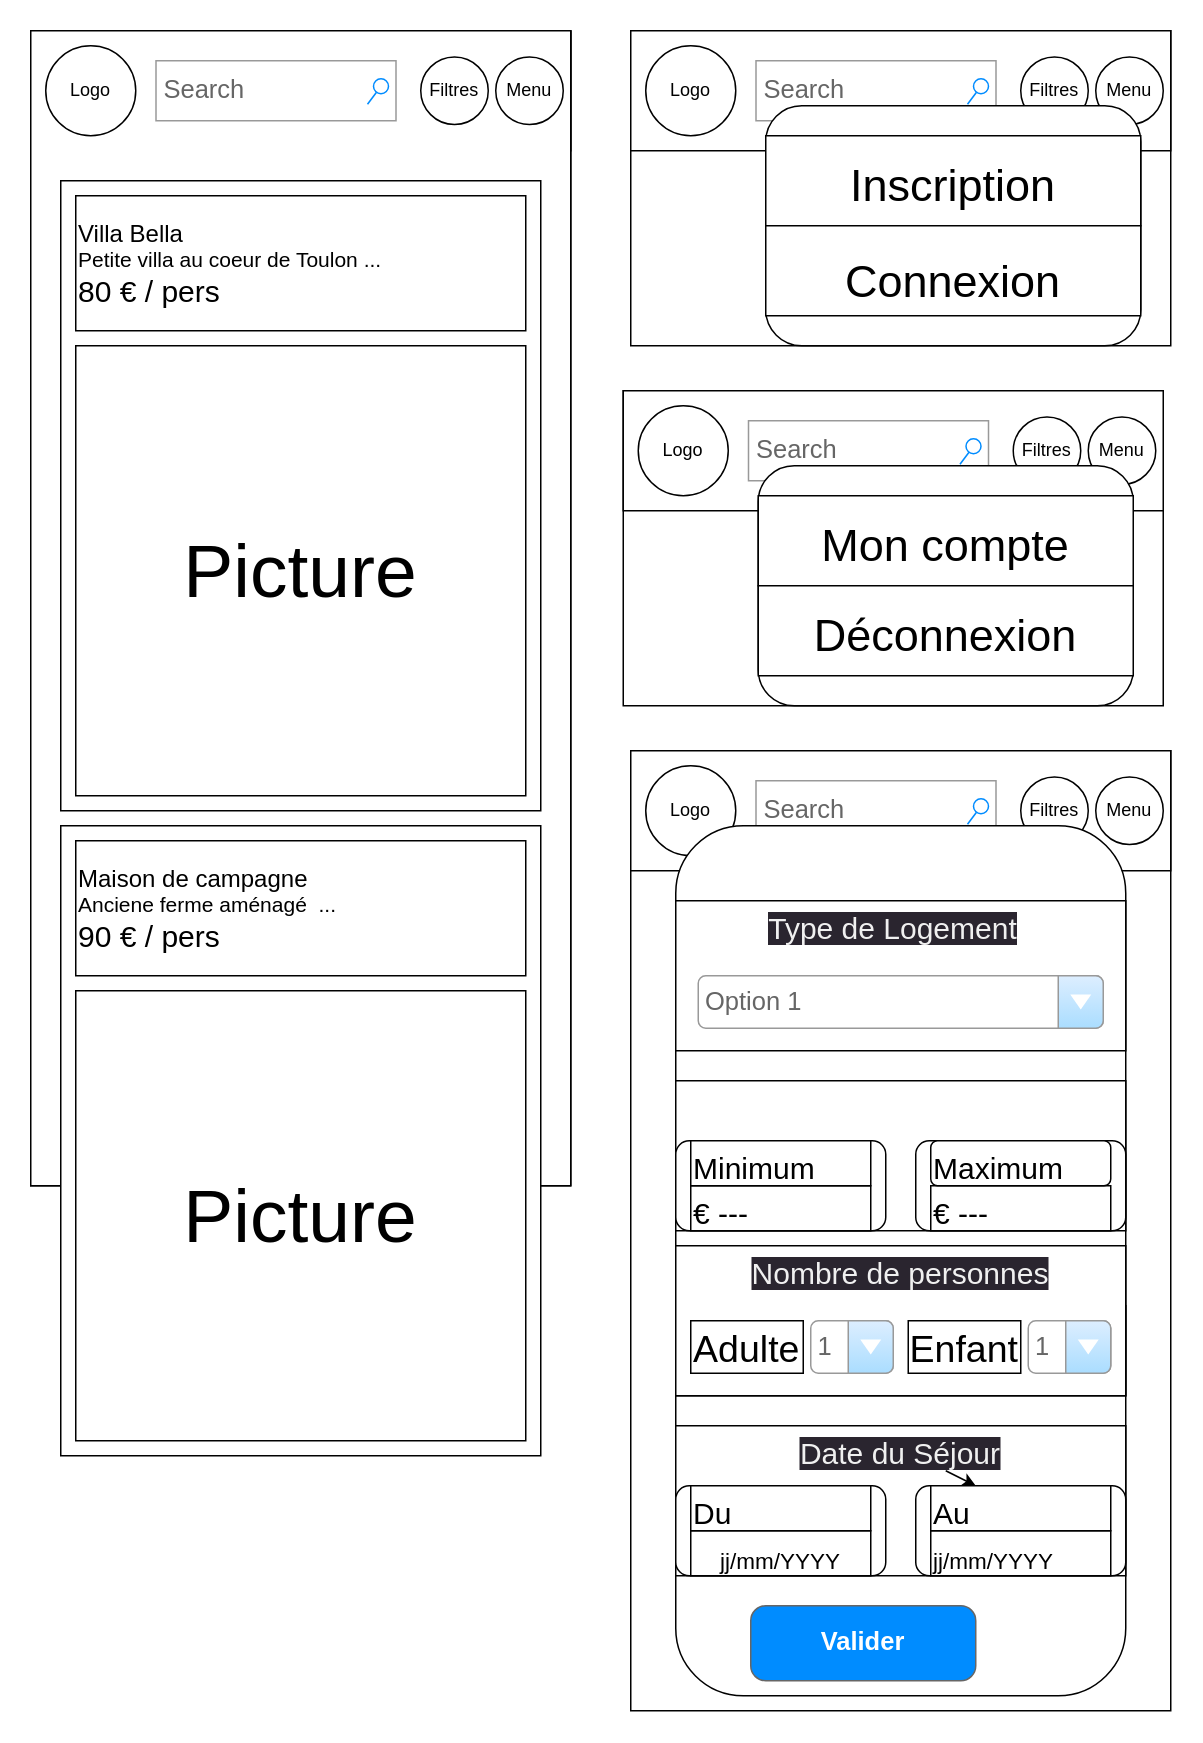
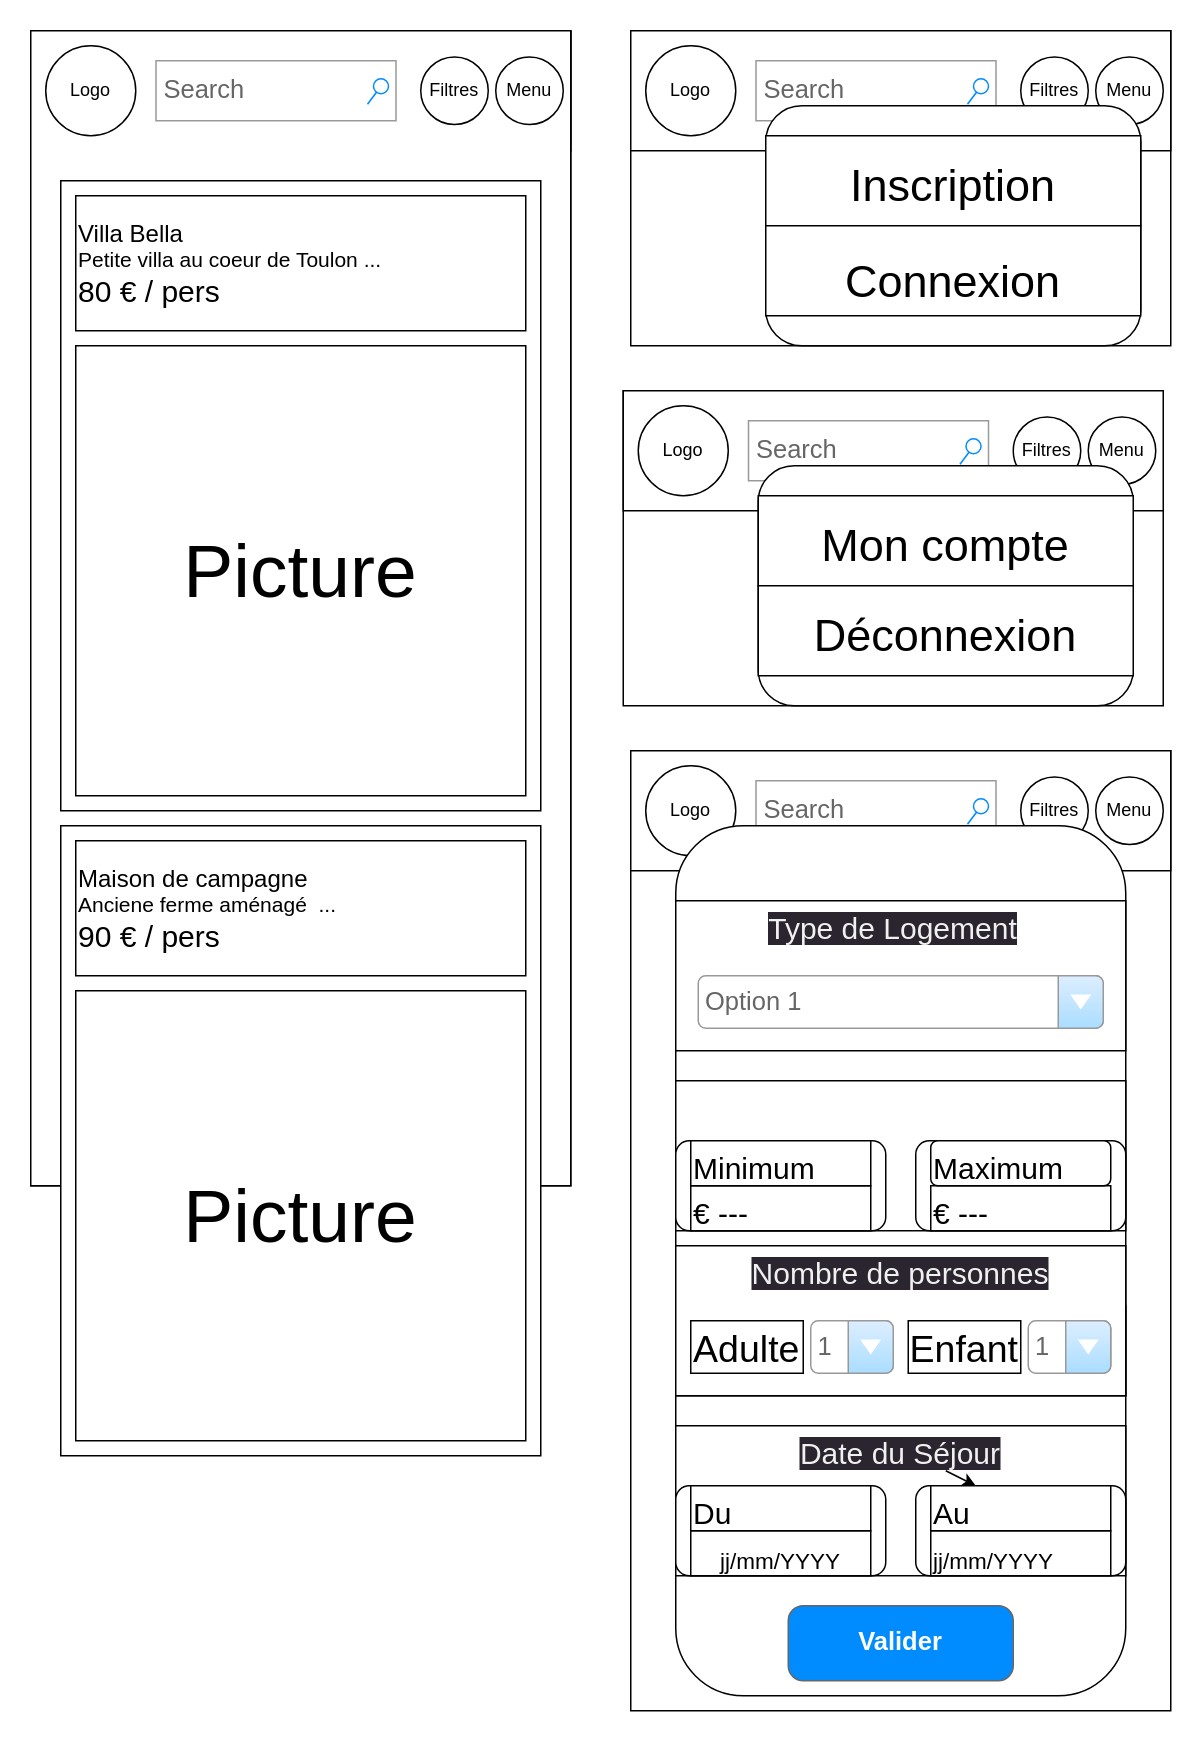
node "Valider": moved (863, 1643) -> (901, 1643)
